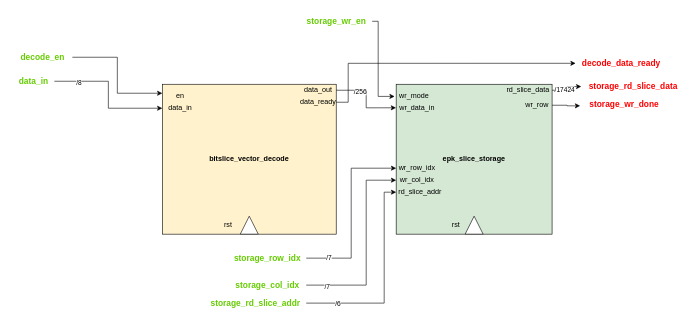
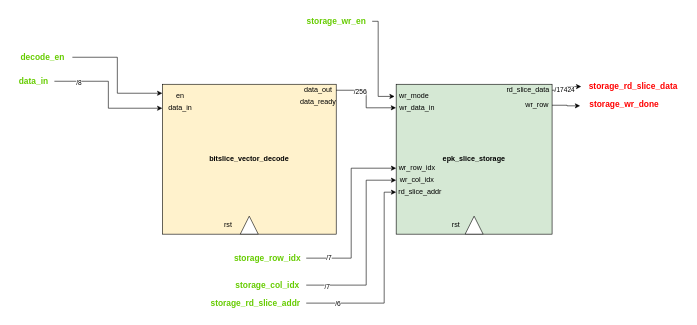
edge "data_ready" -> "decode_data_ready": removed
node "decode_data_ready": removed
